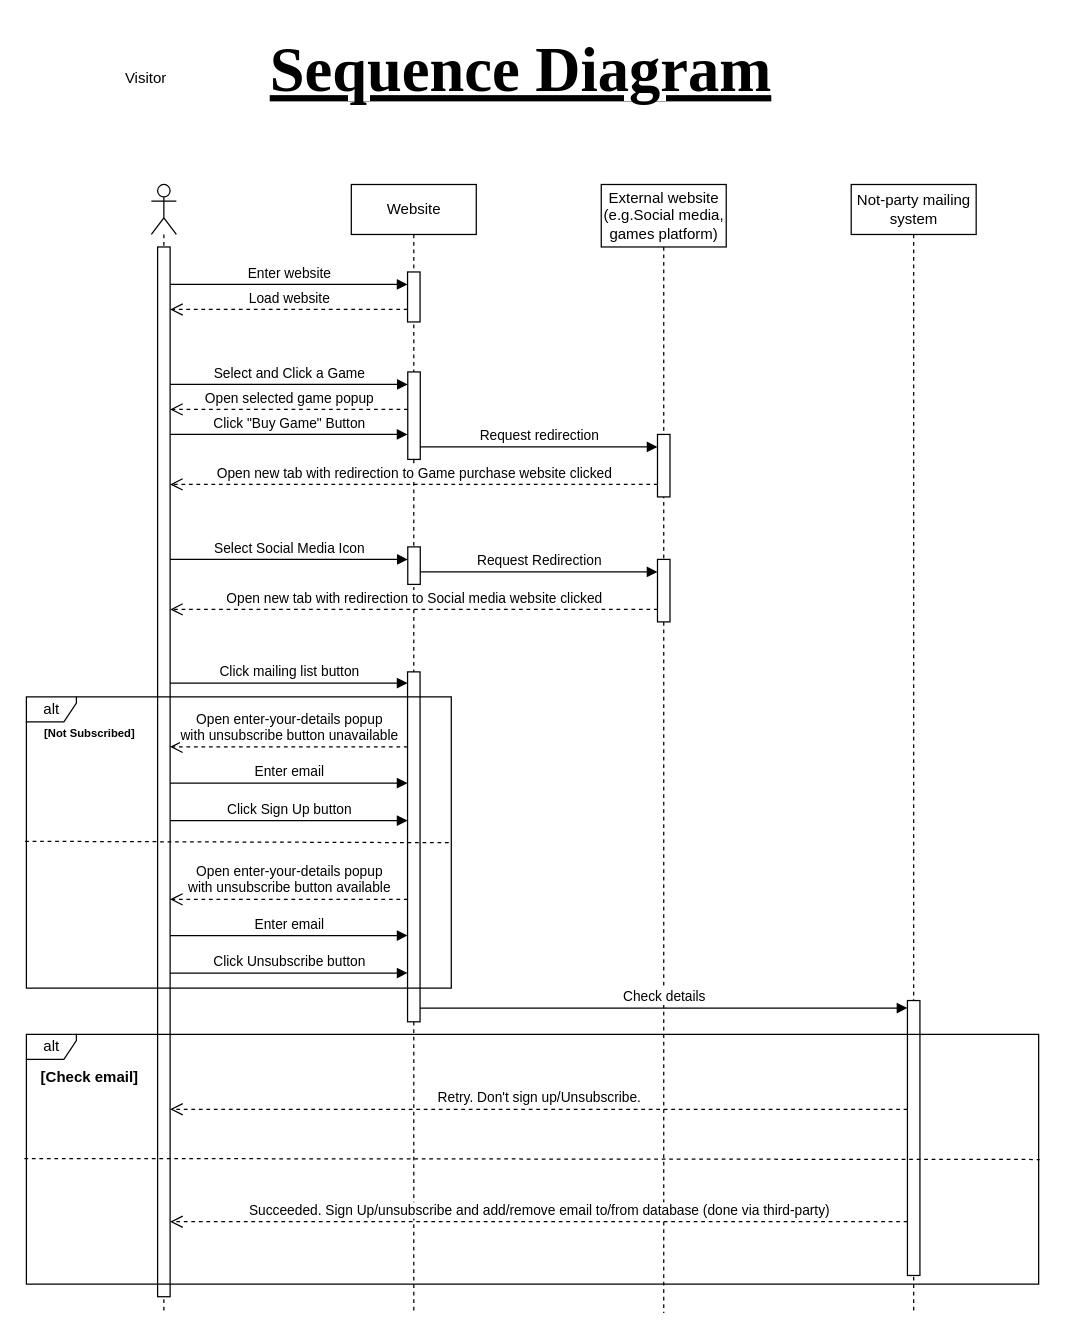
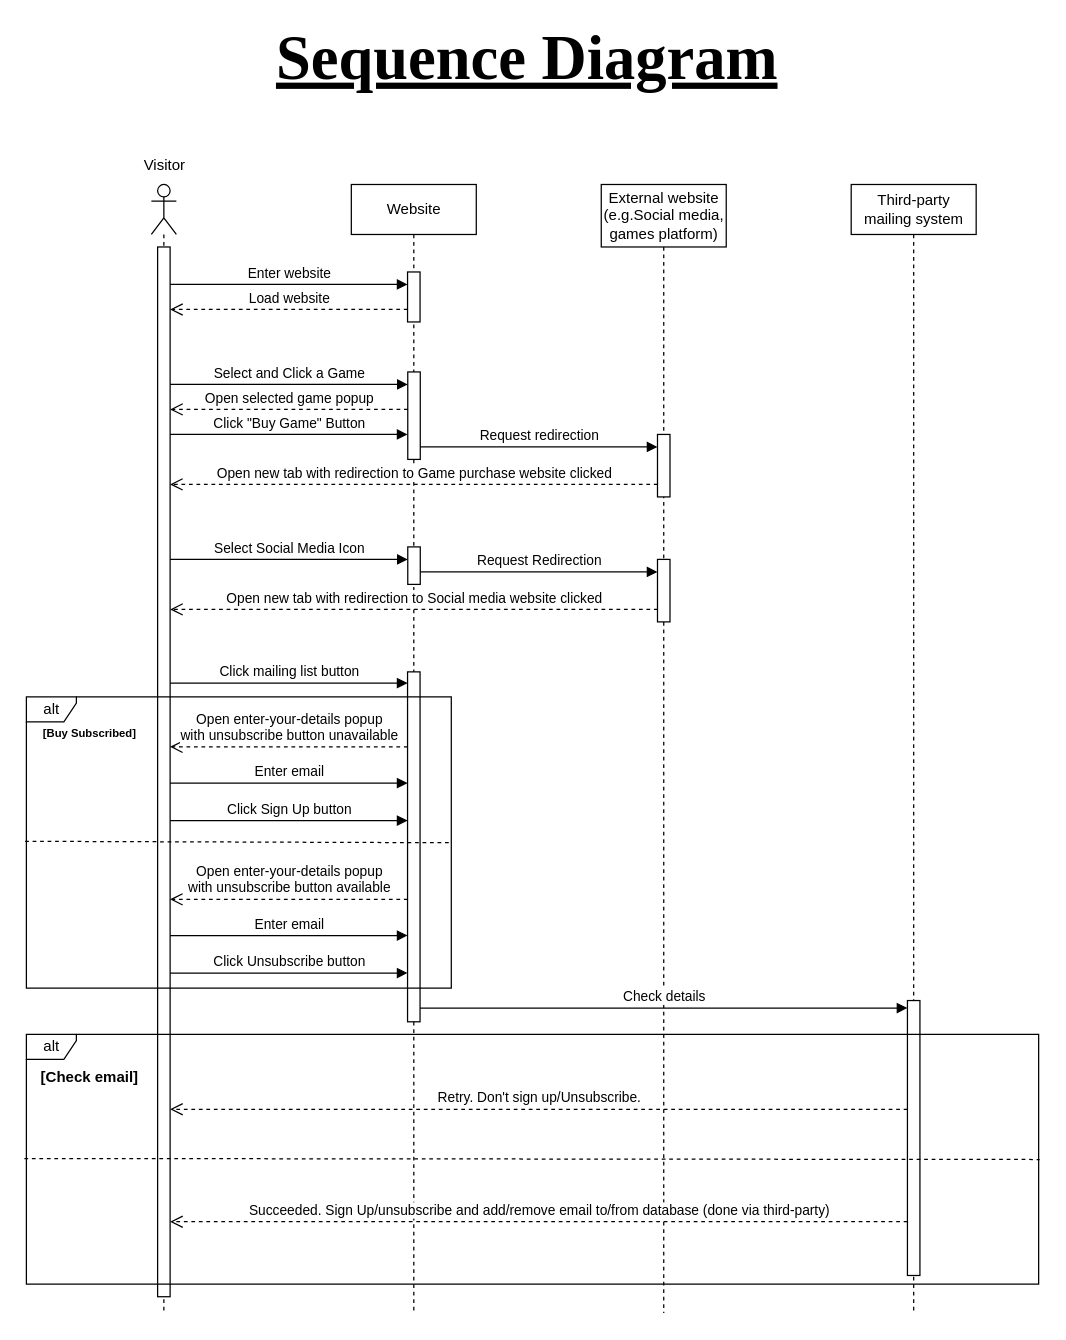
node "Sequence Diagram": moved (520, 69) -> (526, 57)
node "Visitor": moved (145, 78) -> (164, 166)
node "Not-party mailing system": label "Not-party mailing system" -> "Third-party mailing system"
node "[Not Subscribed]": label "[Not Subscribed]" -> "[Buy Subscribed]"
